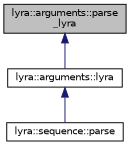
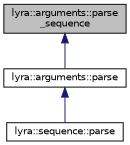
node "lyra::arguments::parse _lyra": label "lyra::arguments::parse _lyra" -> "lyra::arguments::parse _sequence"
node "lyra::arguments::lyra": label "lyra::arguments::lyra" -> "lyra::arguments::parse"
